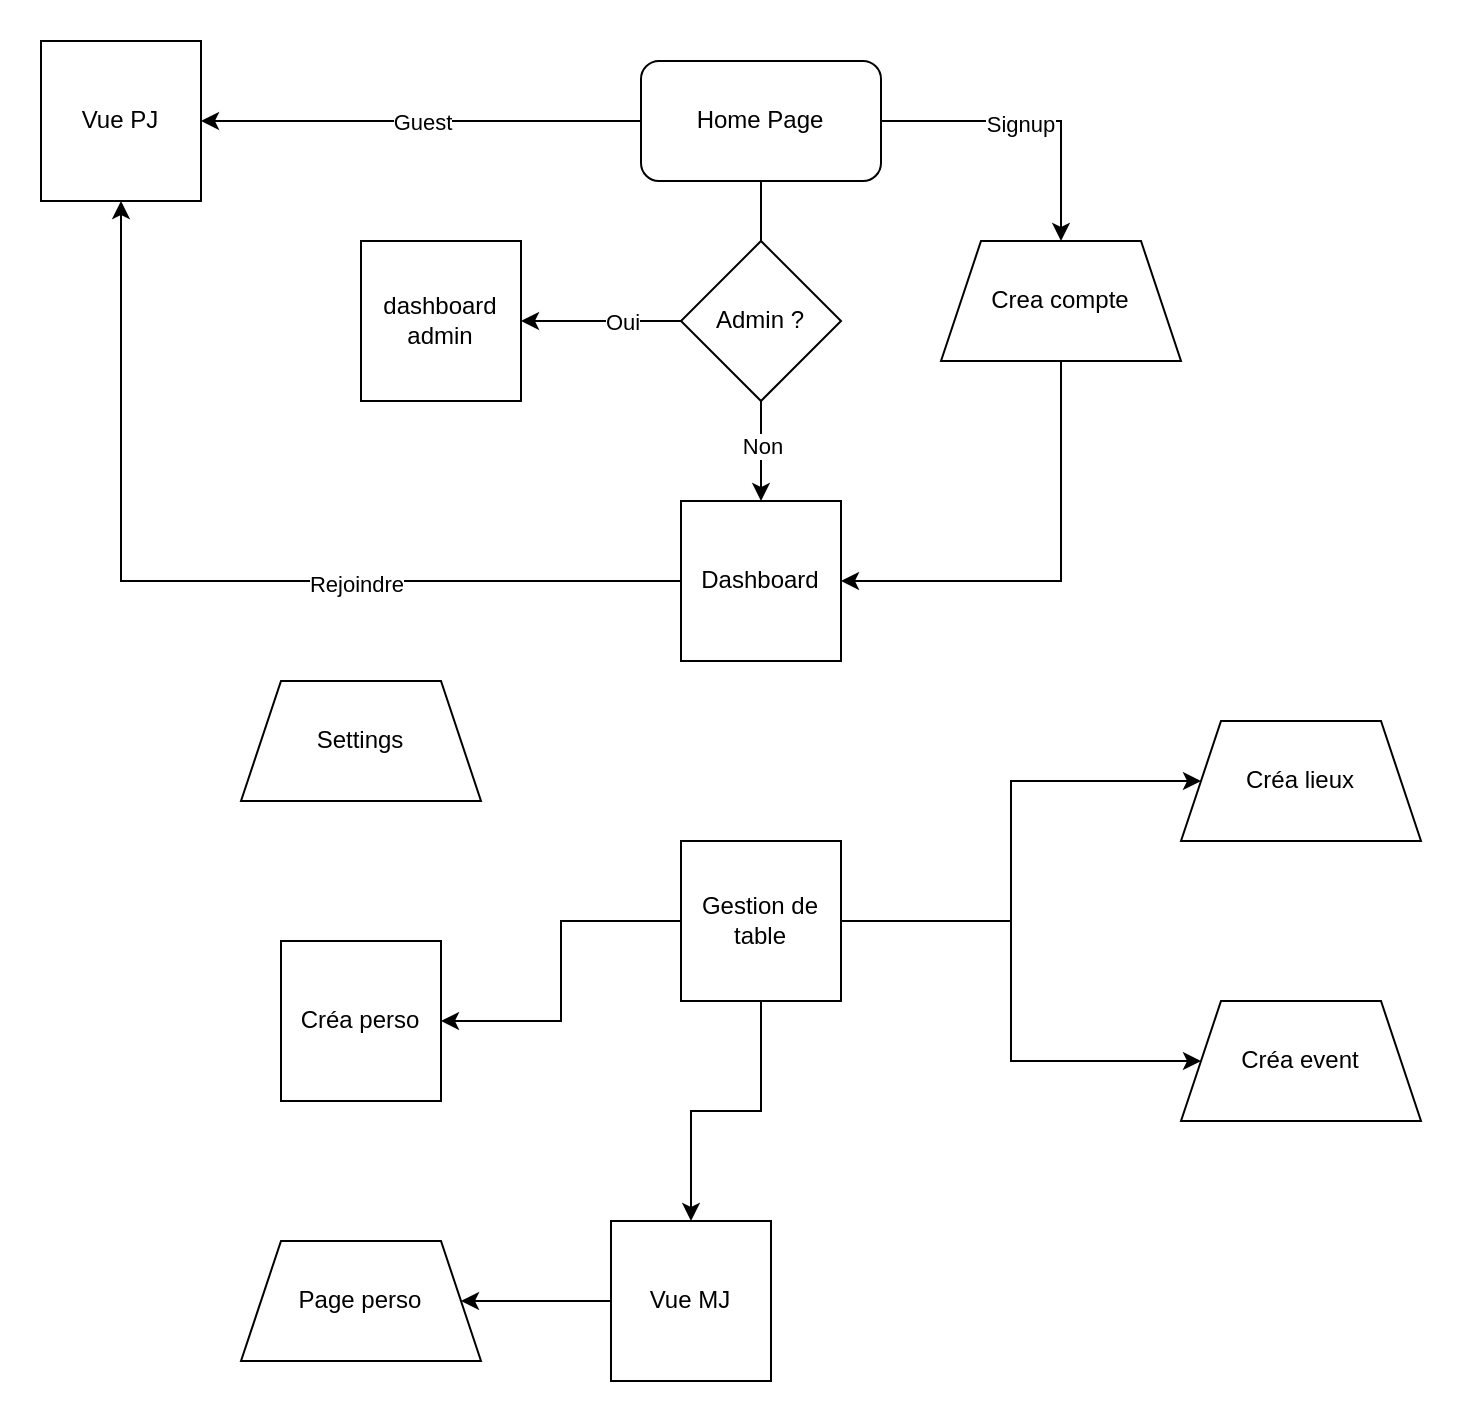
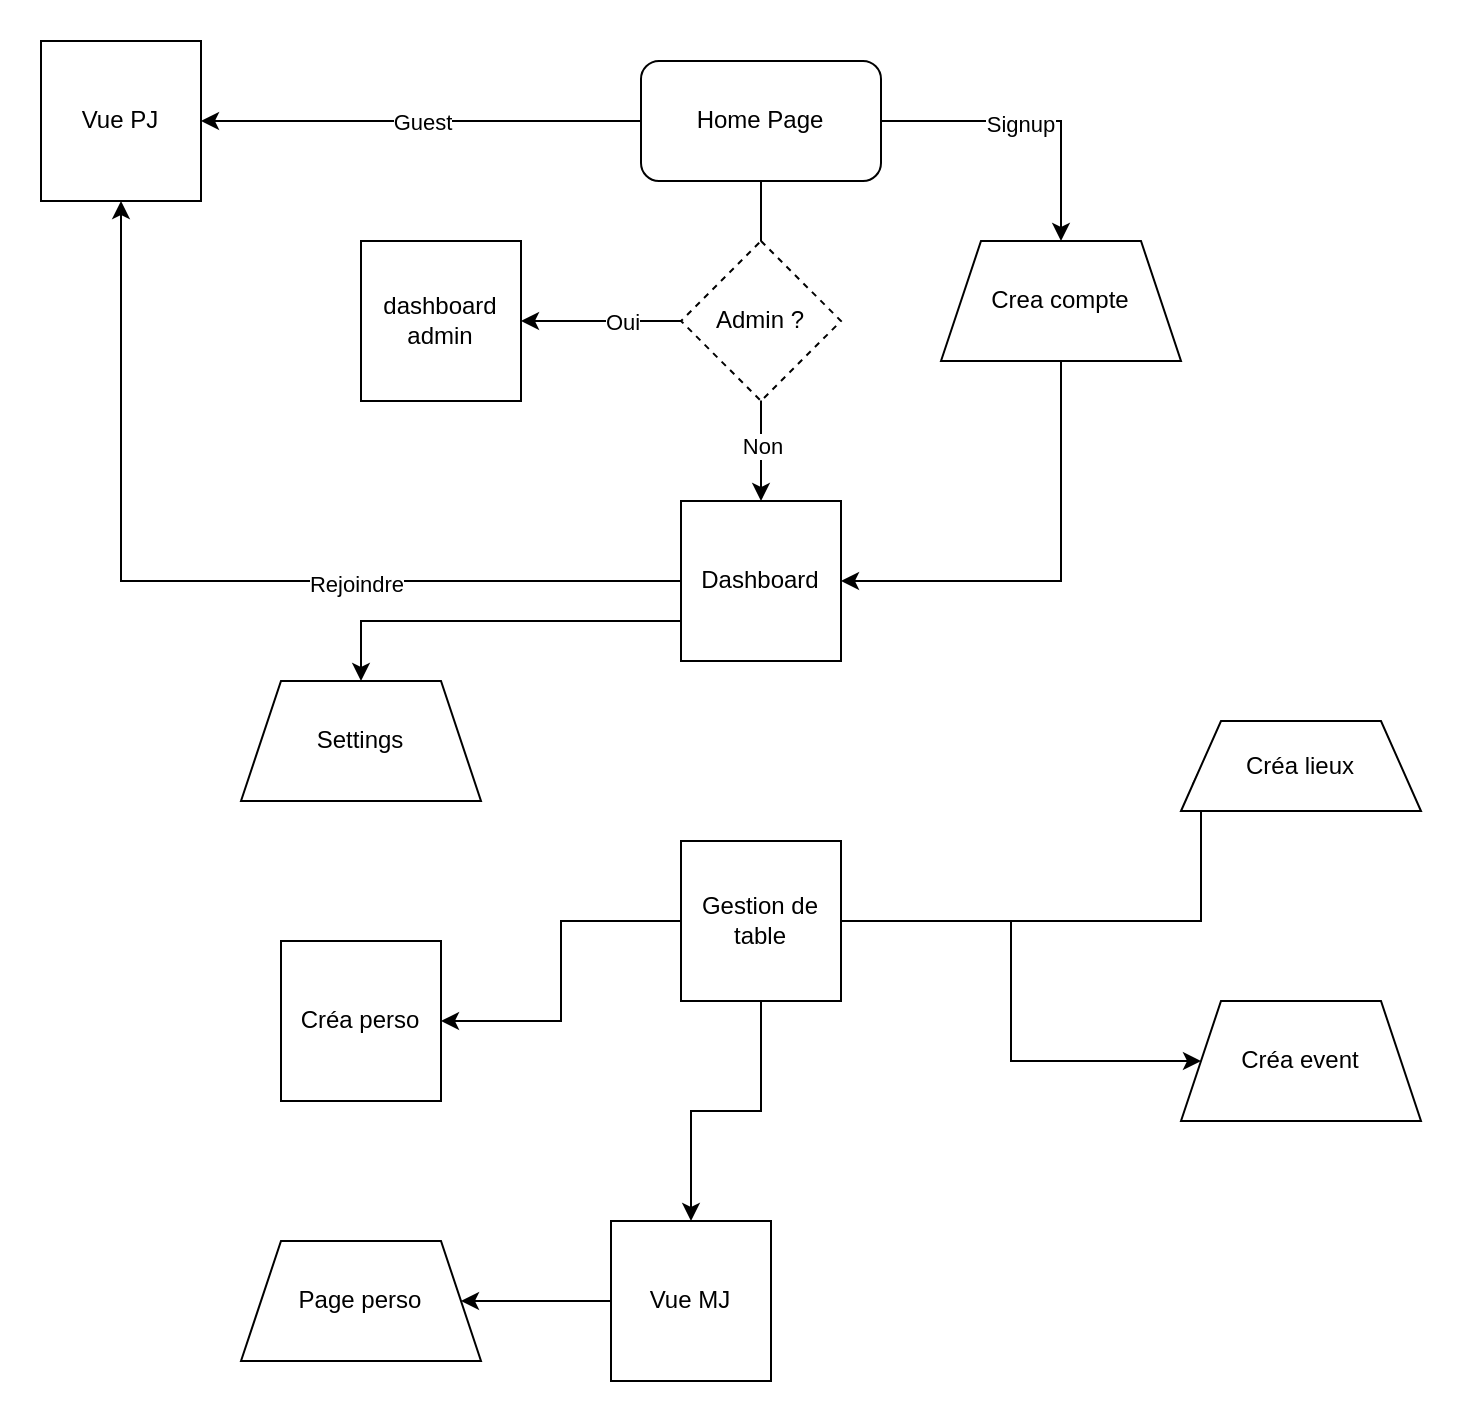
node "Admin ?": style solid -> dashed
edge "Dashboard" -> "Settings": added
node "Créa lieux": size 240x120 -> 240x90
